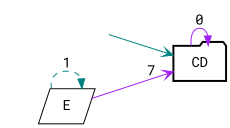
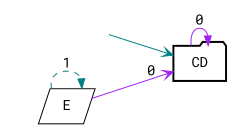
edge "E" -> "CD": label "7" -> "0"
